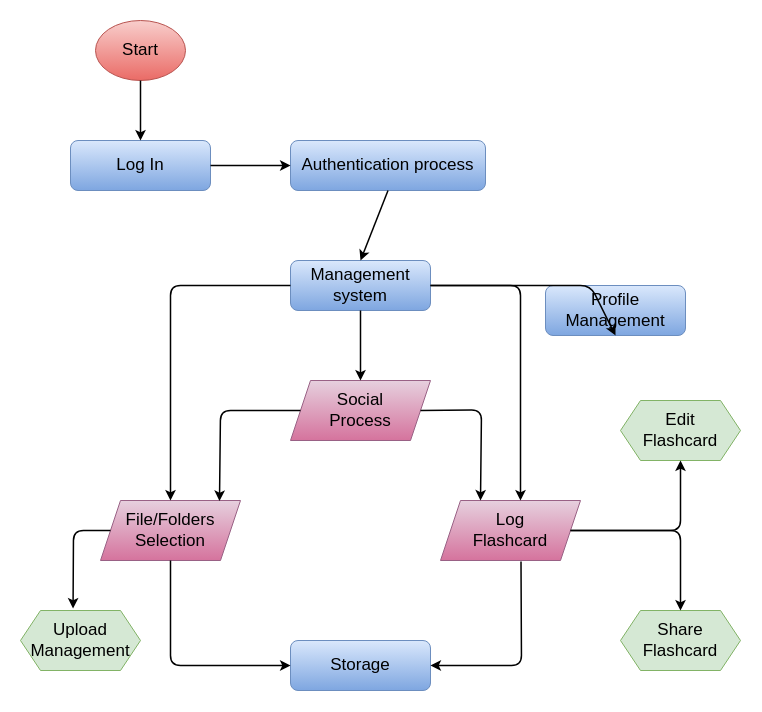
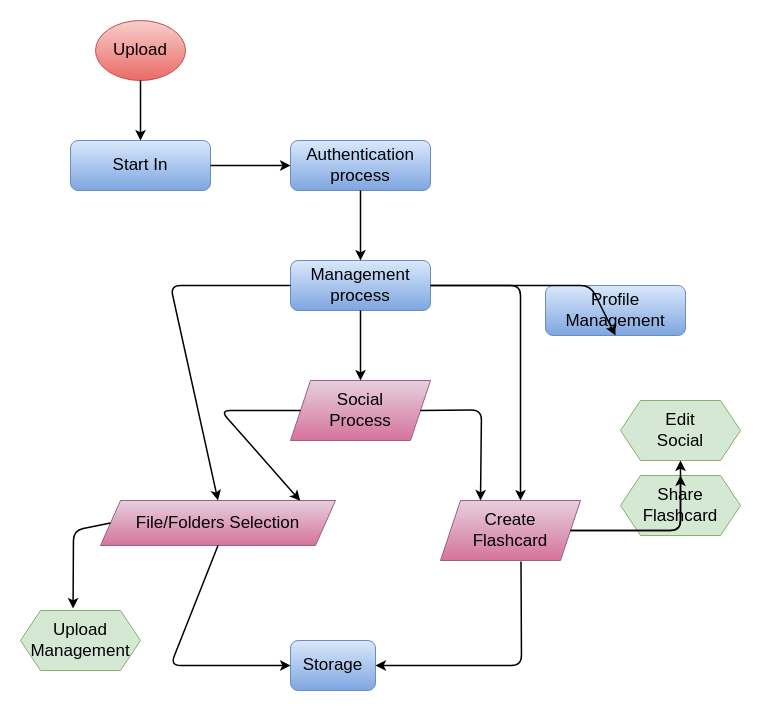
node "Start": label "Start" -> "Upload"
node "Log In": label "Log In" -> "Start In"
node "Authentication process": size 195x50 -> 140x50
node "Management system": label "Management system" -> "Management process"
node "Edit Flashcard": label "Edit Flashcard" -> "Edit Social"
node "File/Folders Selection": size 140x60 -> 235x45
node "Log Flashcard": label "Log Flashcard" -> "Create Flashcard"
node "Share Flashcard": moved (681, 641) -> (681, 506)
node "Storage": size 140x50 -> 85x50
